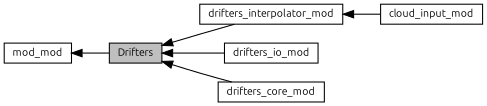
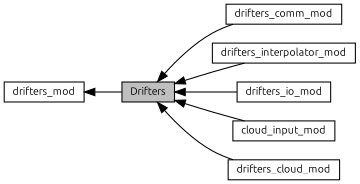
node "drifters_comm_mod": added
edge "cloud_input_mod" -> "drifters_interpolator_mod": now "cloud_input_mod" -> "Drifters"
node "mod_mod": label "mod_mod" -> "drifters_mod"
node "drifters_core_mod": label "drifters_core_mod" -> "drifters_cloud_mod"
